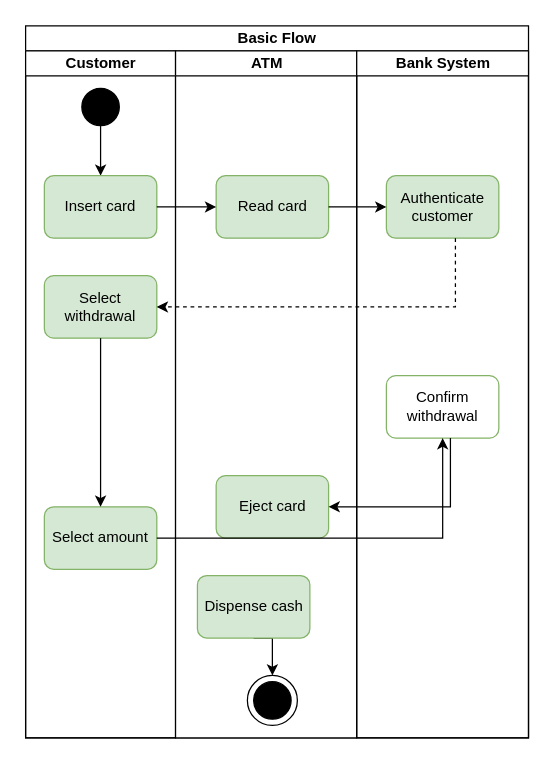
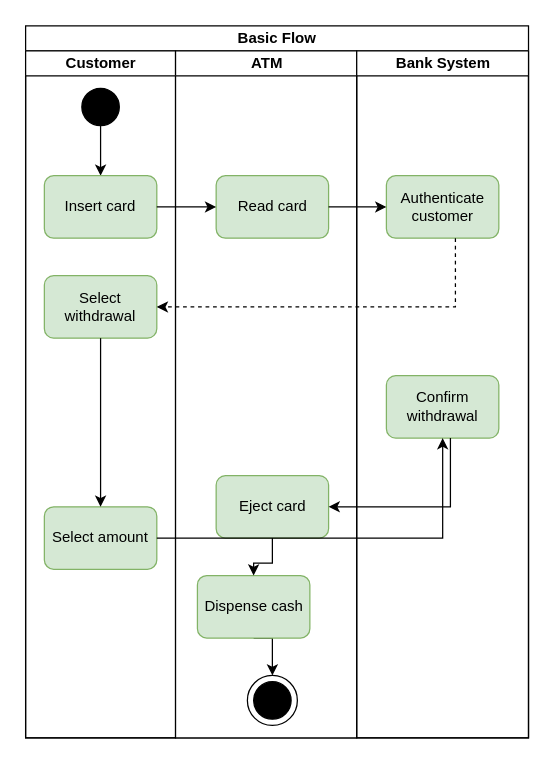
node "Confirm withdrawal": fillcolor #ffffff -> #d5e8d4
edge "Eject card" -> "Dispense cash": added
